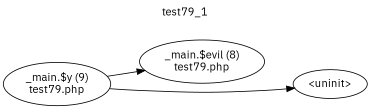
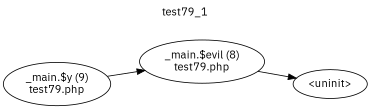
edge "_main.$y (9) test79.php" -> "<uninit>": now "_main.$evil (8) test79.php" -> "<uninit>"
